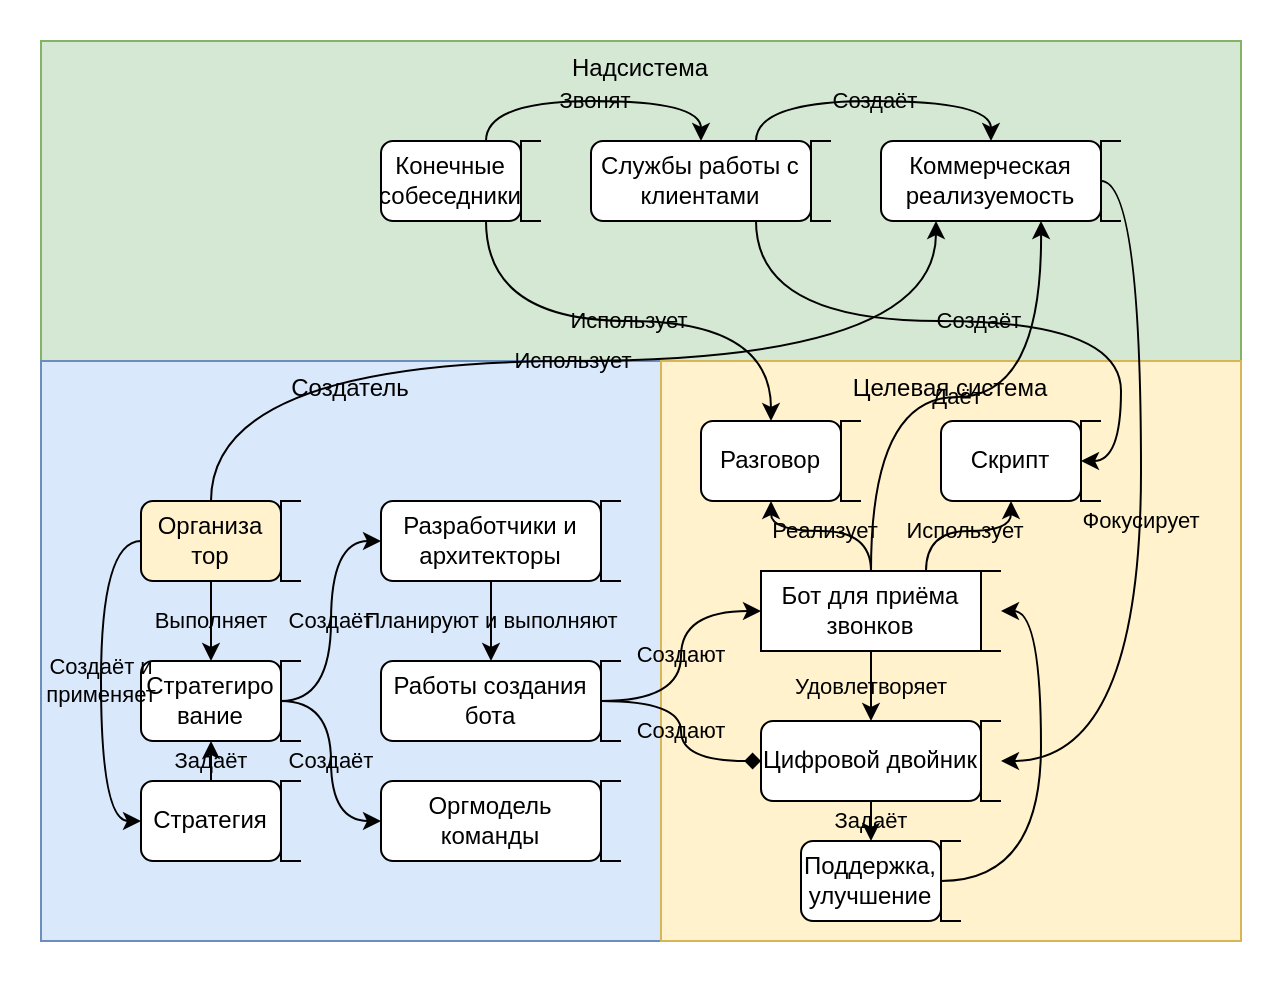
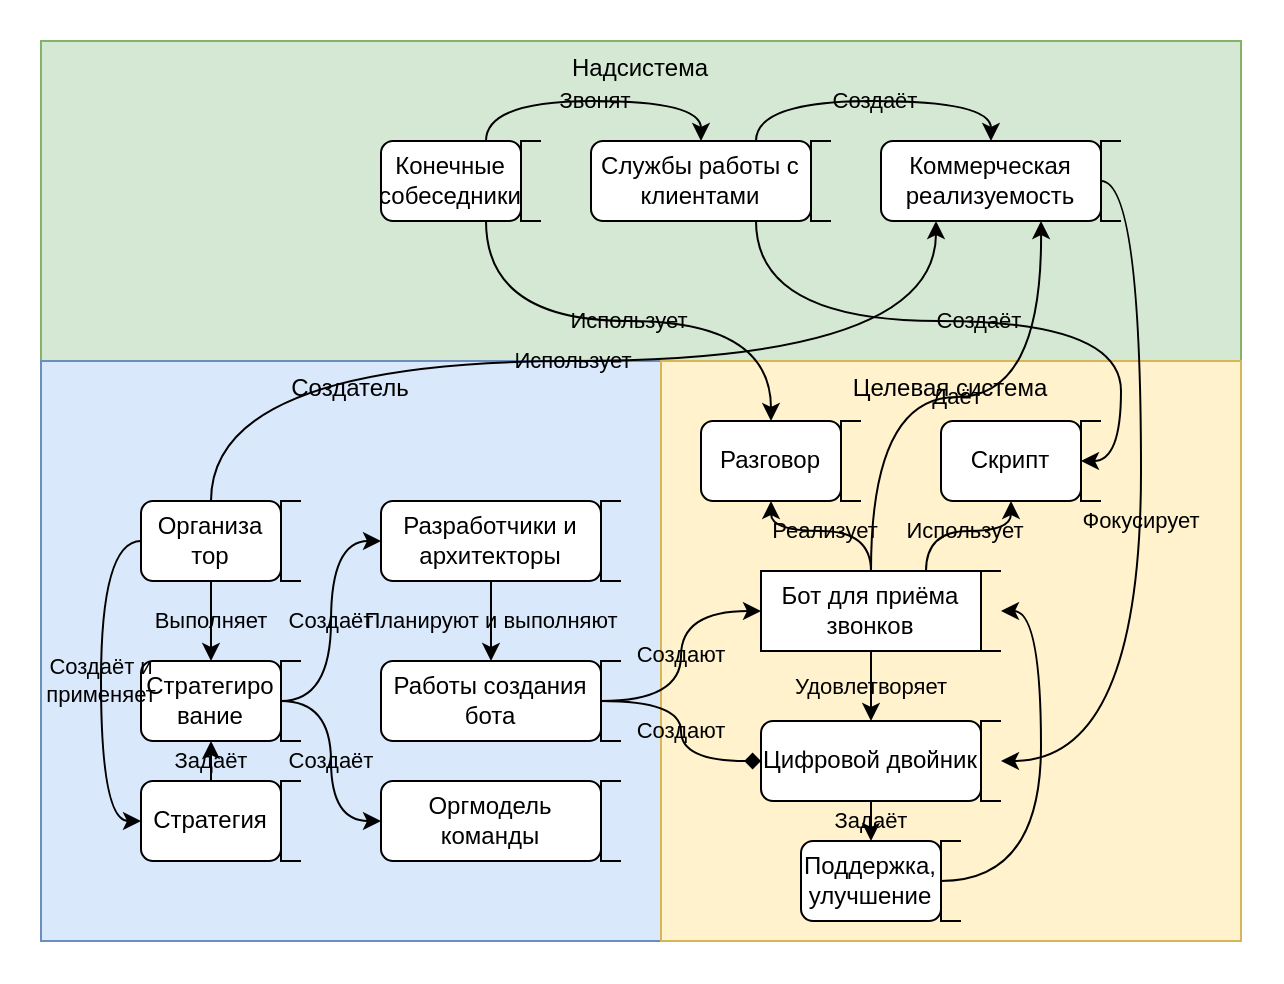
node "Организа тор": fillcolor #fff2cc -> #ffffff
